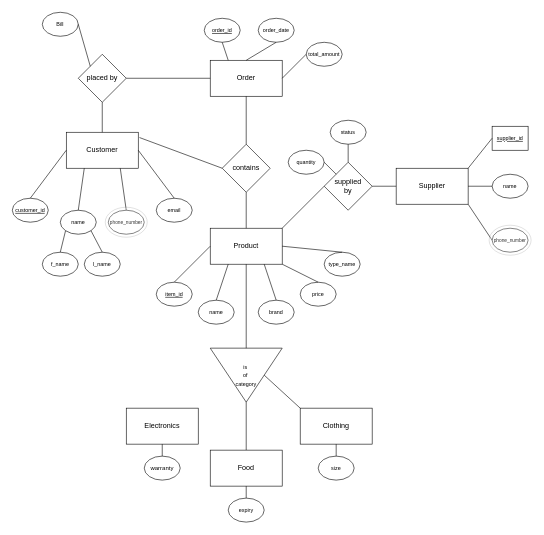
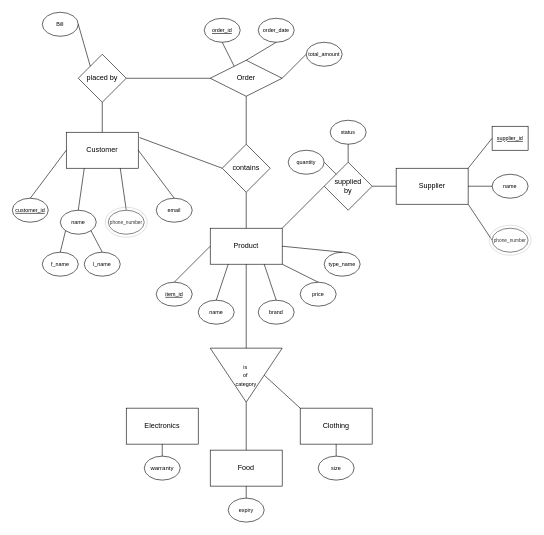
node "Order": shape rectangle -> diamond
